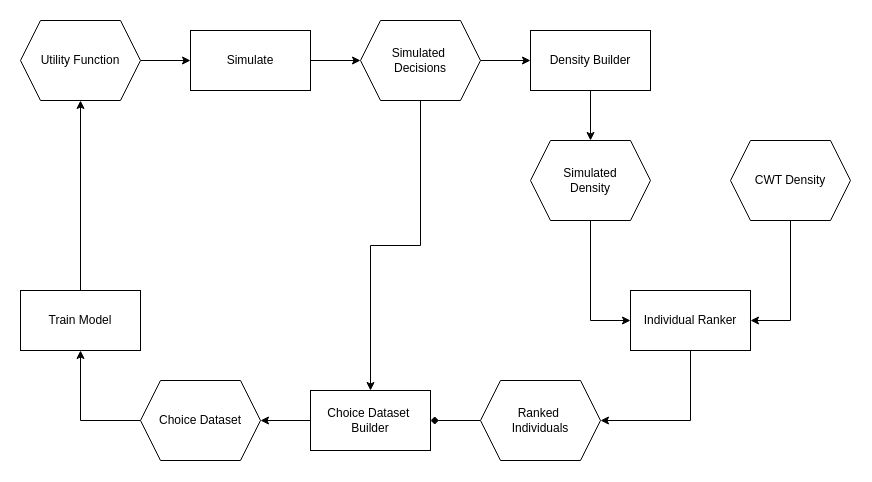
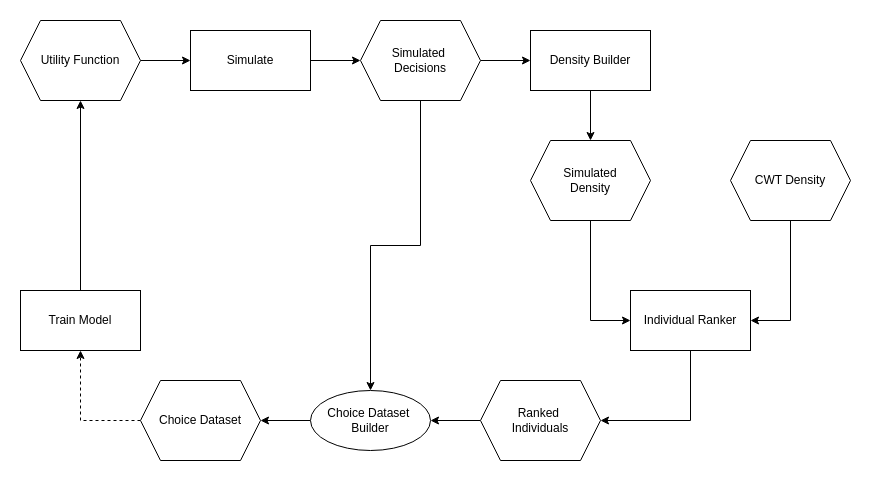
edge "Choice Dataset" -> "Train Model": style solid -> dashed
node "Choice Dataset Builder": shape rectangle -> ellipse
edge "Ranked Individuals" -> "Choice Dataset Builder": arrowhead diamond -> classic
